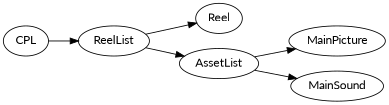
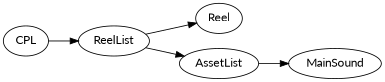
node "MainPicture": removed
